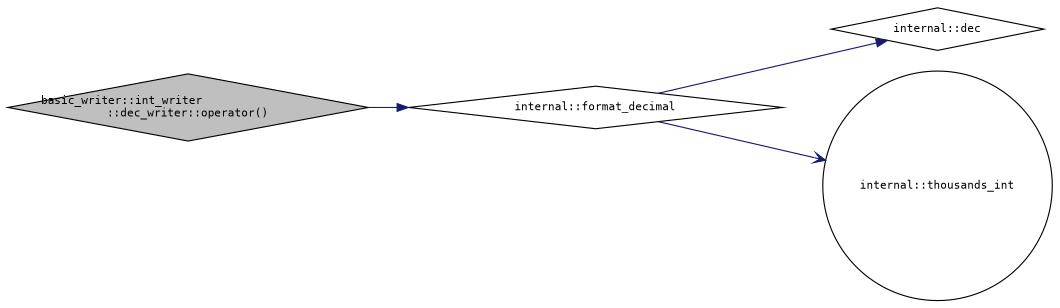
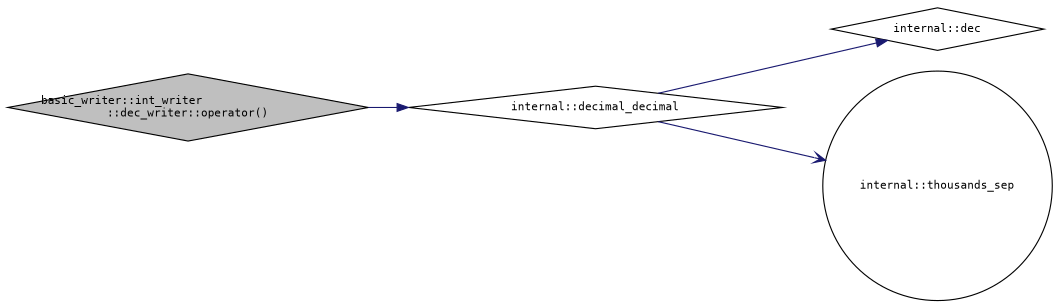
node "internal::format_decimal": label "internal::format_decimal" -> "internal::decimal_decimal"
node "internal::thousands_int": label "internal::thousands_int" -> "internal::thousands_sep"
